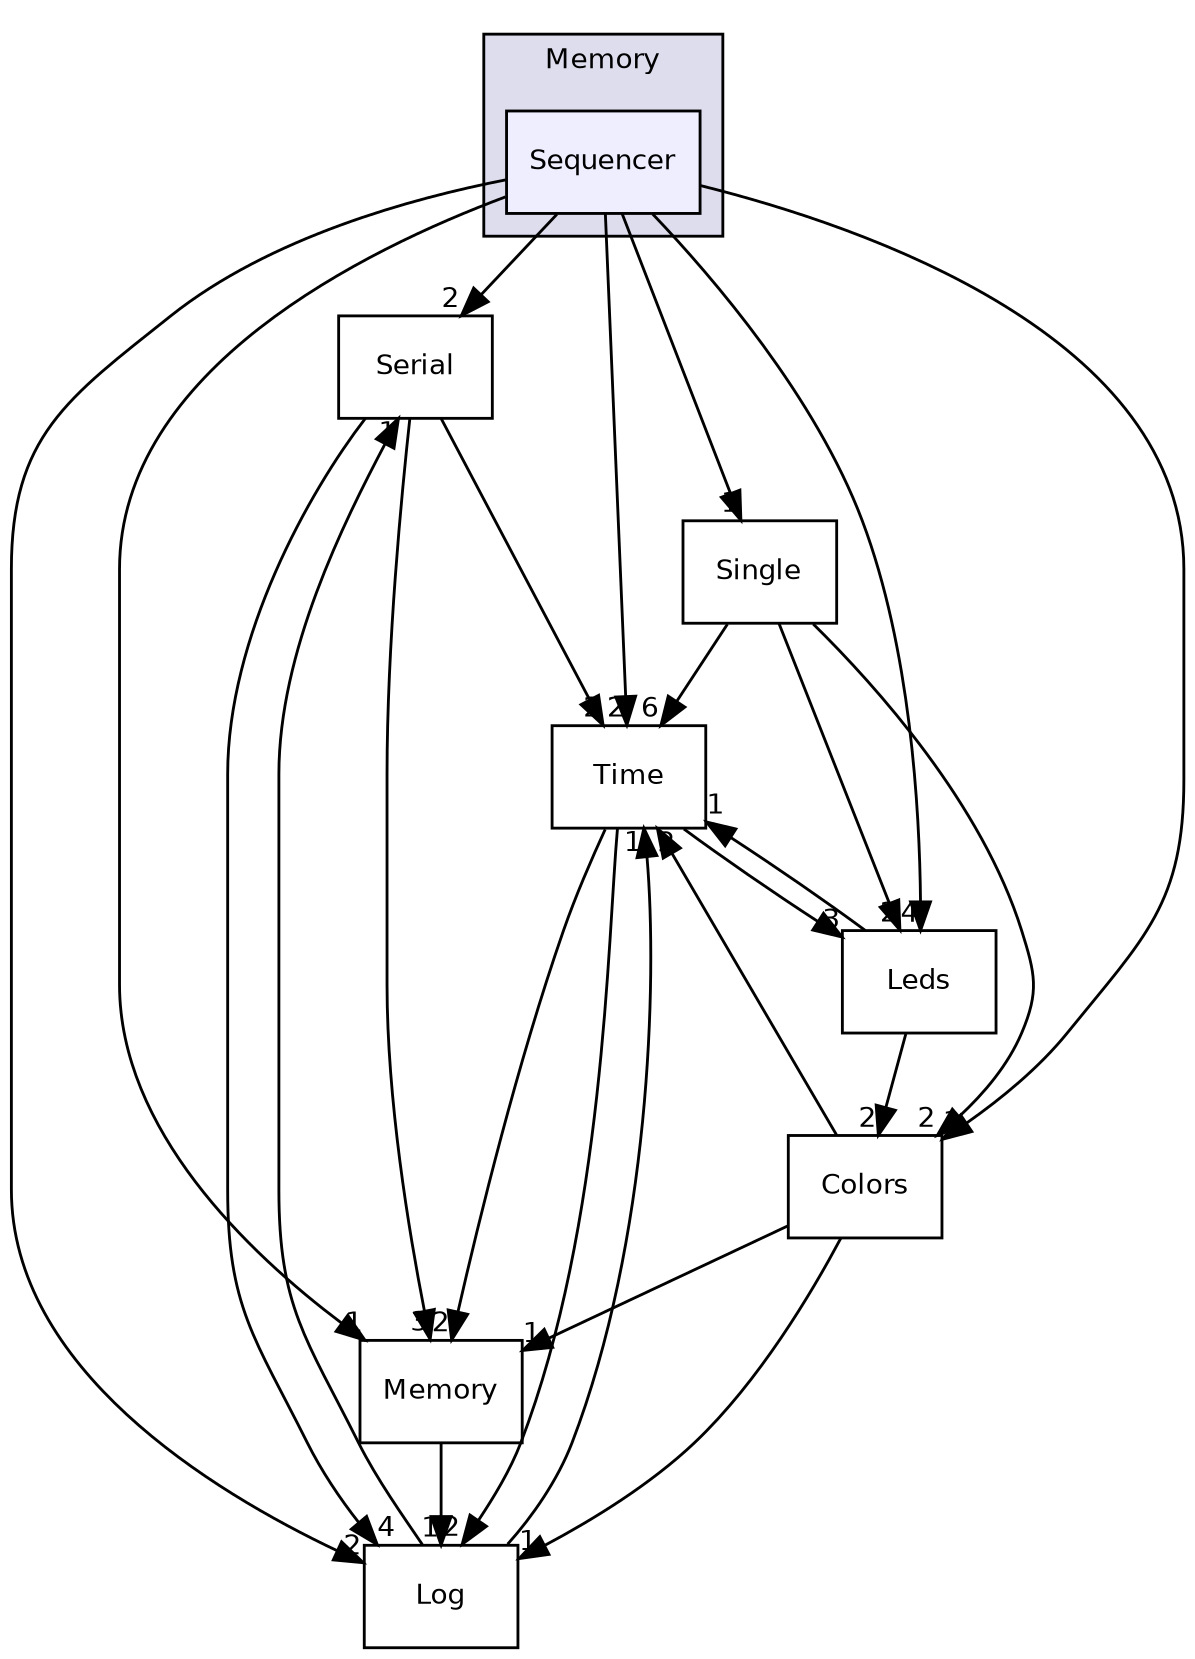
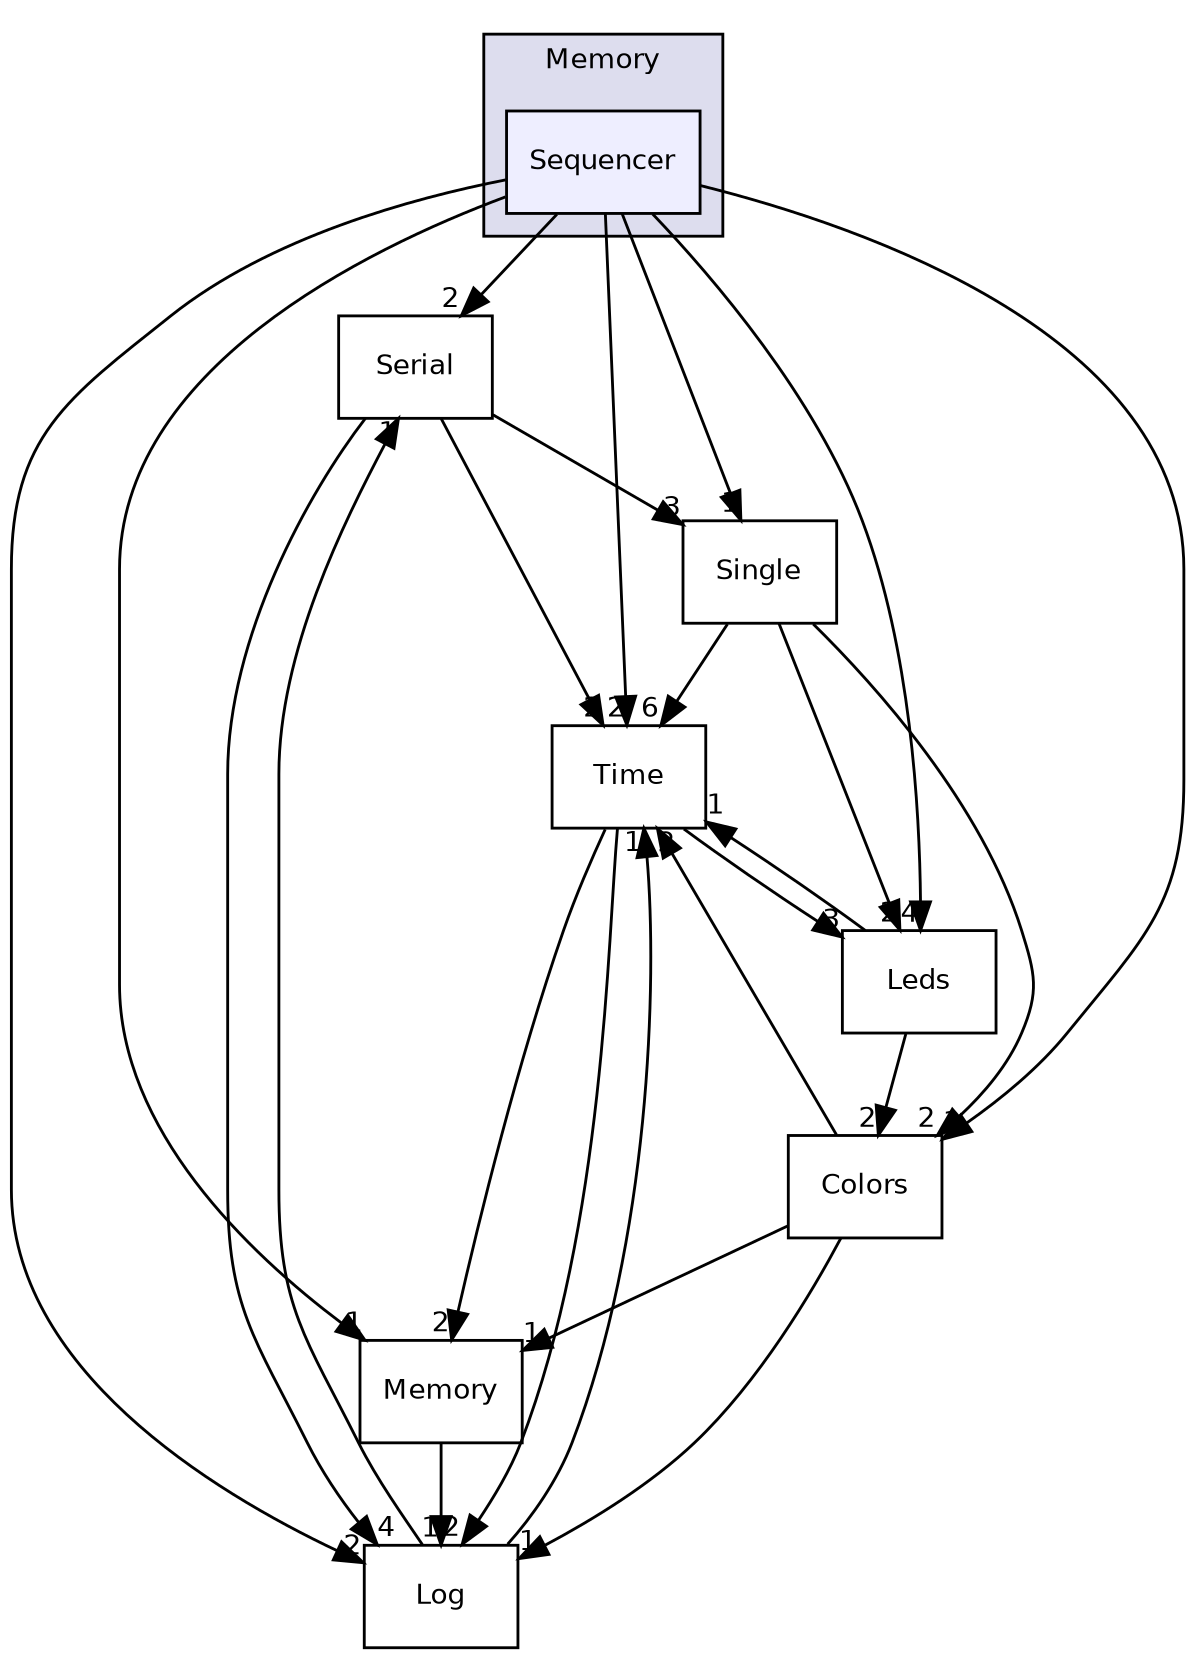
edge "Serial" -> "Memory": now "Serial" -> "Single"
